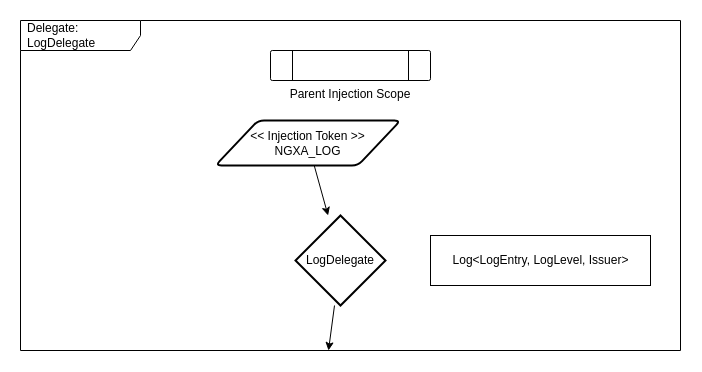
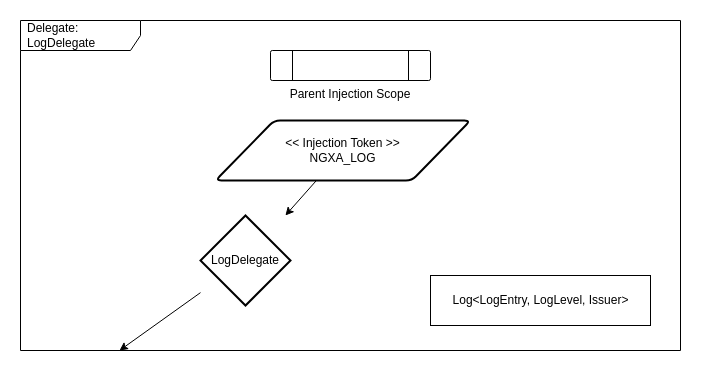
node "<< Injection Token >> NGXA_LOG": size 185x45 -> 255x60
node "LogDelegate": moved (341, 261) -> (246, 261)
node "Log<LogEntry, LogLevel, Issuer>": moved (541, 261) -> (541, 301)
